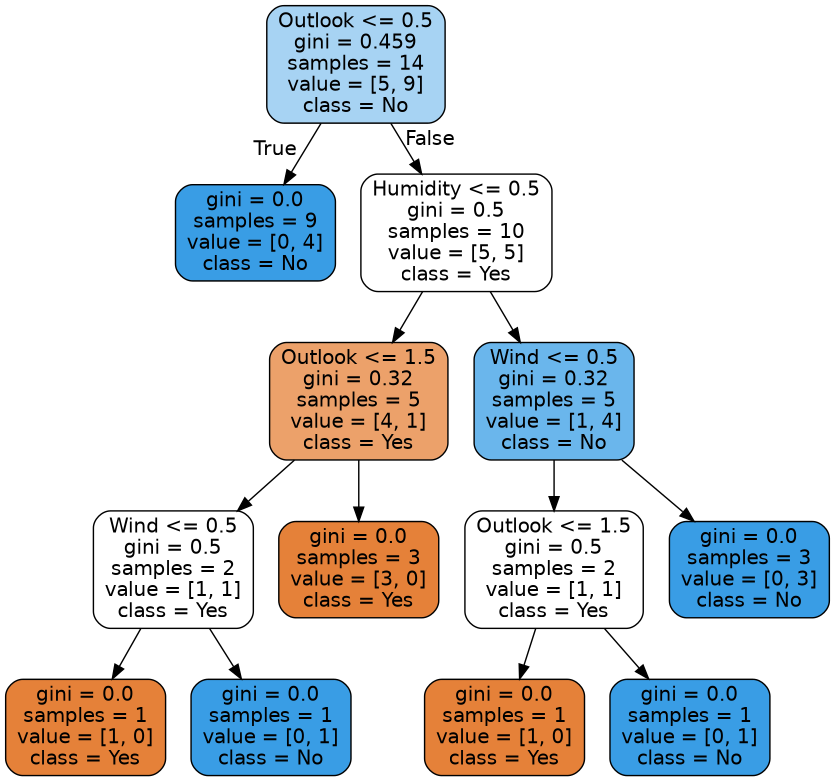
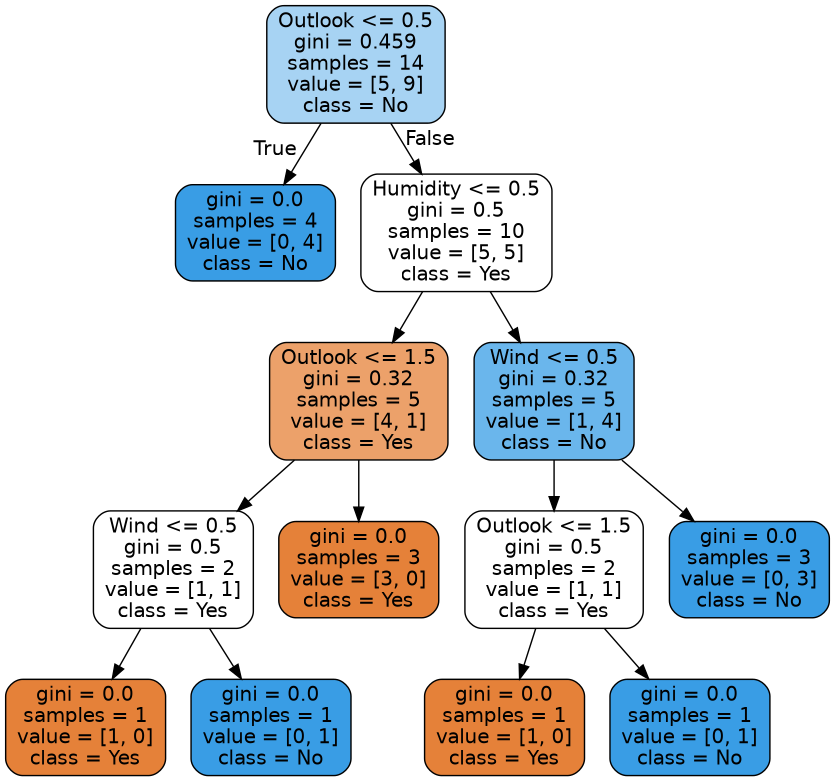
node "gini = 0.0 samples = 9 value = [0, 4] class = No": label "gini = 0.0 samples = 9 value = [0, 4] class = No" -> "gini = 0.0 samples = 4 value = [0, 4] class = No"
